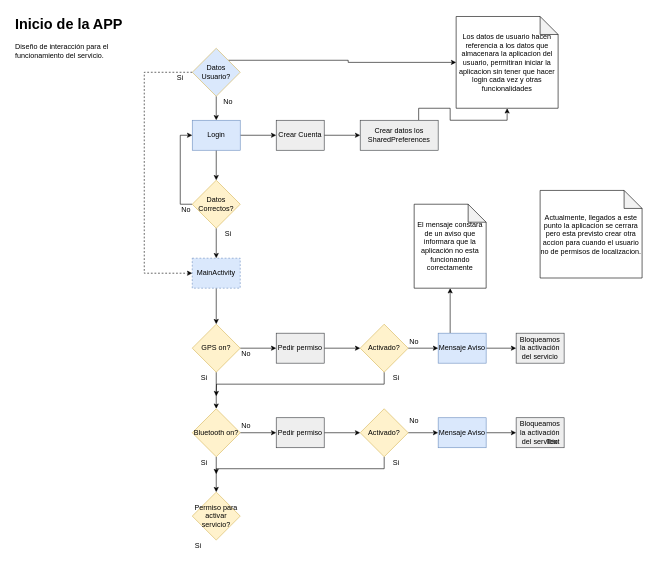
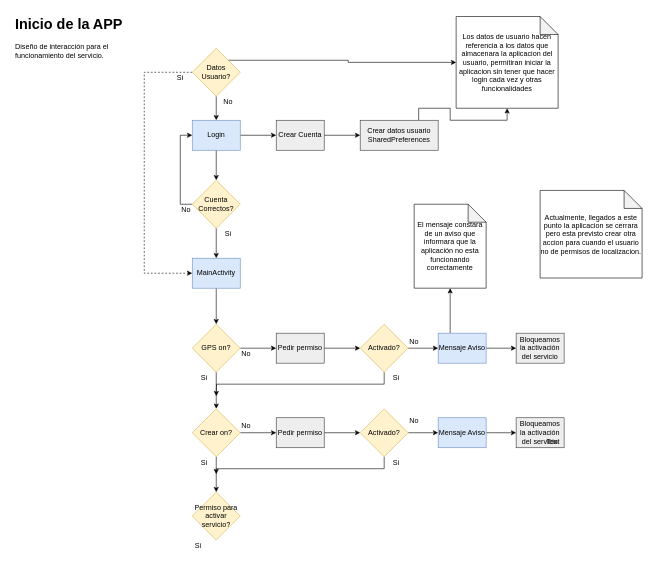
node "Datos Usuario?": fillcolor #dae8fc -> #fff2cc
node "Crear datos los SharedPreferences": label "Crear datos los SharedPreferences" -> "Crear datos usuario SharedPreferences"
node "Datos Correctos?": label "Datos Correctos?" -> "Cuenta Correctos?"
node "MainActivity": style dashed -> solid
node "Bluetooth on?": label "Bluetooth on?" -> "Crear on?"
